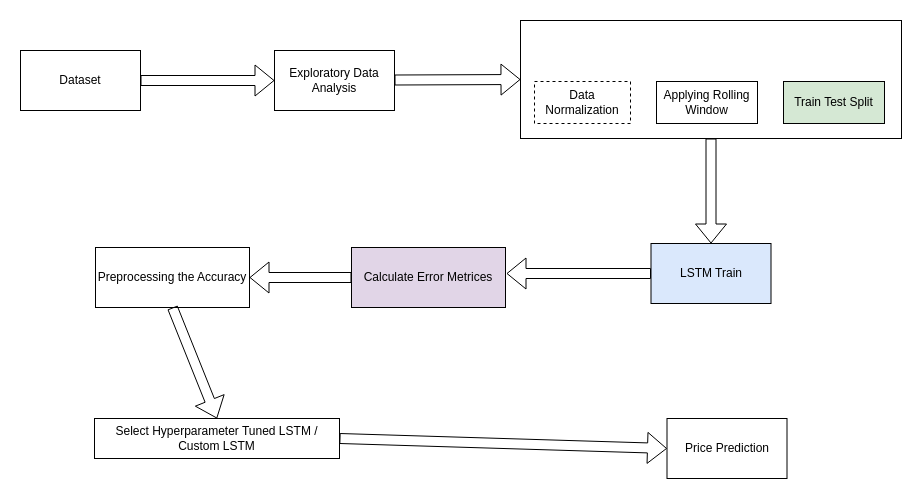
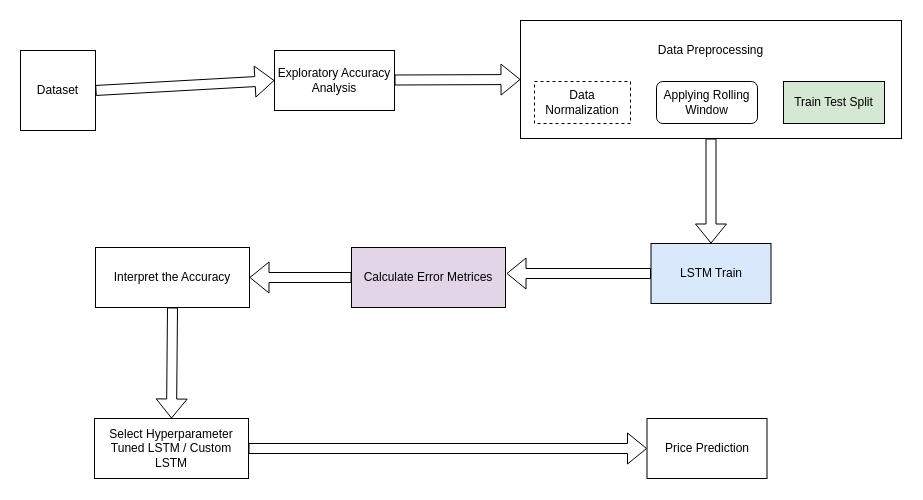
node "Data Preprocessing": added
node "Dataset": size 120x60 -> 75x80
node "Exploratory Data Analysis": label "Exploratory Data Analysis" -> "Exploratory Accuracy Analysis"
node "Applying Rolling Window": shape rectangle -> rounded rectangle
node "Preprocessing the Accuracy": label "Preprocessing the Accuracy" -> "Interpret the Accuracy"
node "Select Hyperparameter Tuned LSTM / Custom LSTM": size 245x40 -> 154x60
node "Price Prediction": moved (727, 449) -> (707, 449)
